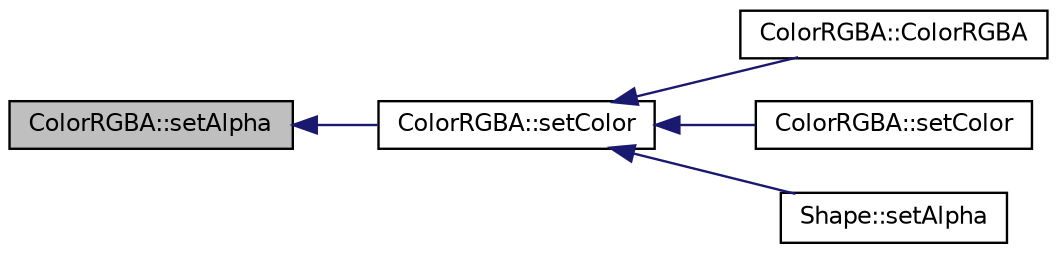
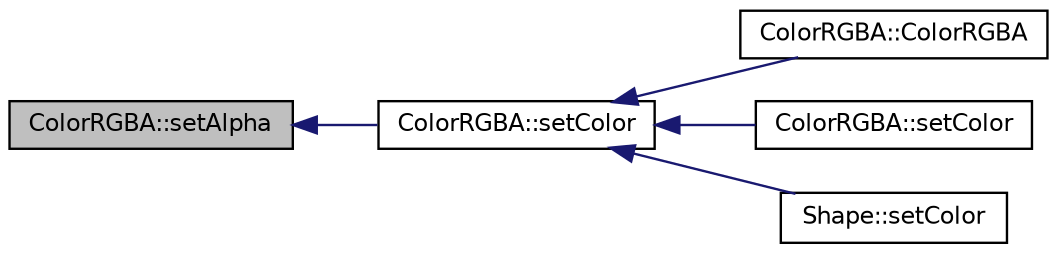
node "Shape::setAlpha": label "Shape::setAlpha" -> "Shape::setColor"
